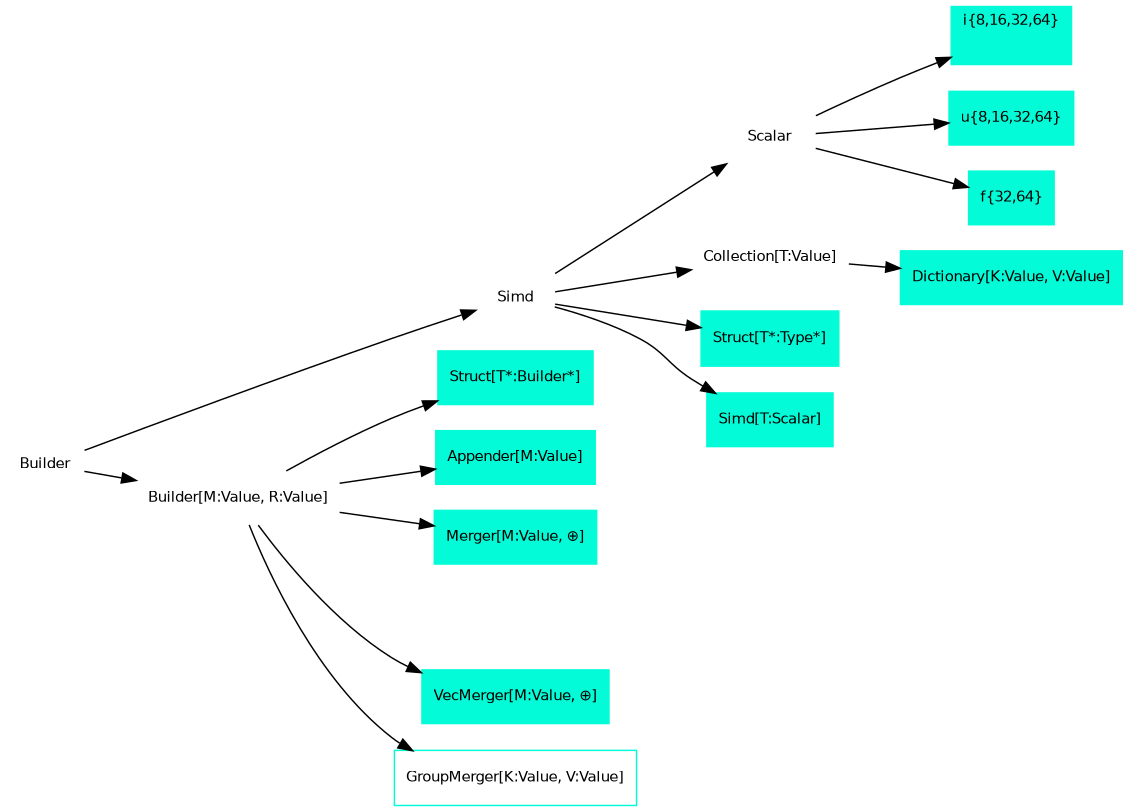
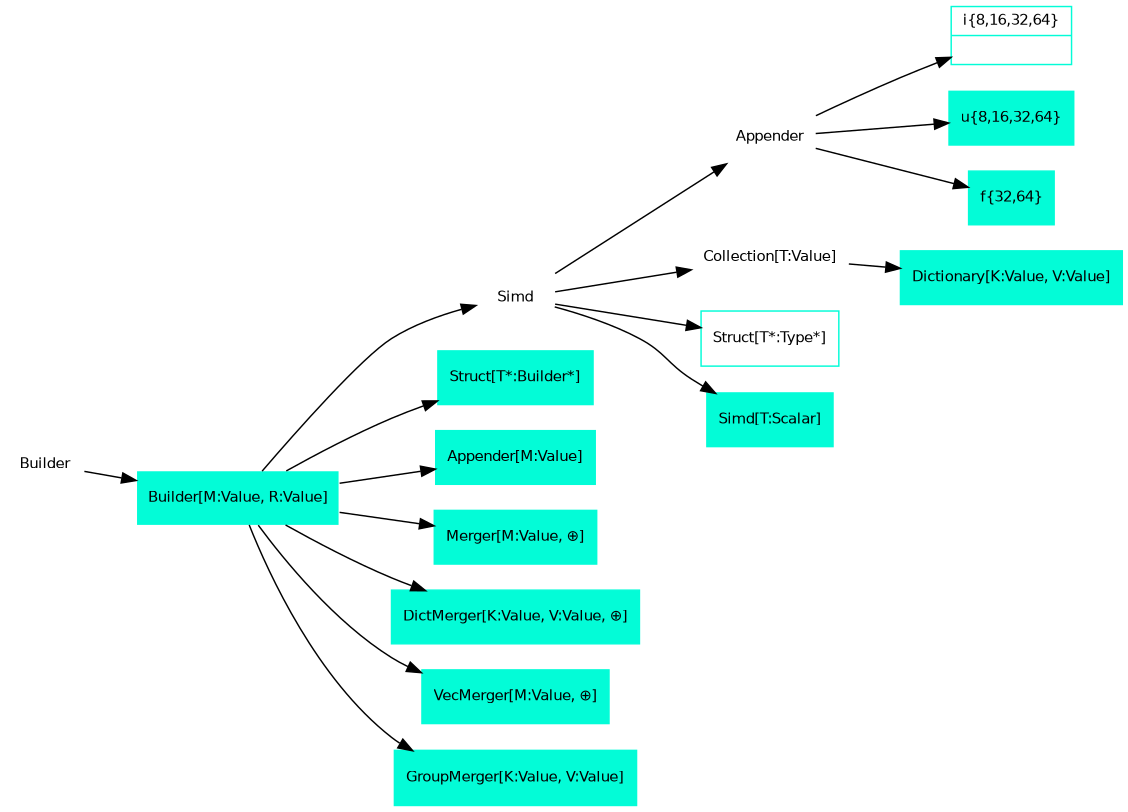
node "i{8,16,32,64}": fillcolor #03fcd7 -> white
node "Scalar": label "Scalar" -> "Appender"
node "Struct[T*:Type*]": fillcolor #03fcd7 -> white
edge "Builder" -> "Simd": now "Builder[M:Value, R:Value]" -> "Simd"
node "Builder[M:Value, R:Value]": fillcolor white -> #03fcd7
node "DictMerger[K:Value, V:Value, ⊕]": added
node "GroupMerger[K:Value, V:Value]": fillcolor white -> #03fcd7
